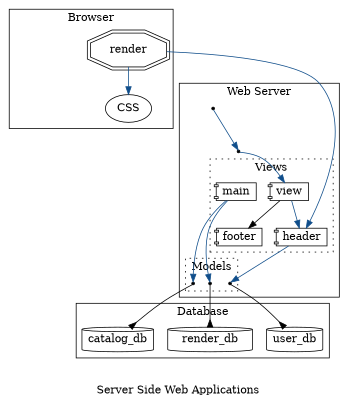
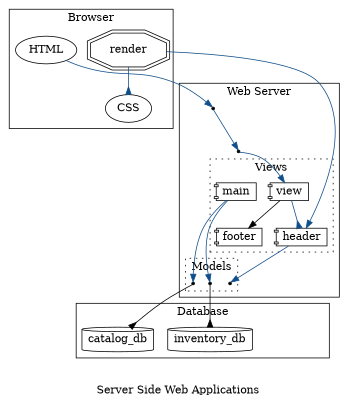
node "HTML": added
edge "render" -> "CSS": arrowhead normal -> inv
edge "view" -> "header": arrowhead normal -> inv
node "render_db": label "render_db" -> "inventory_db"
node "user_db": removed
